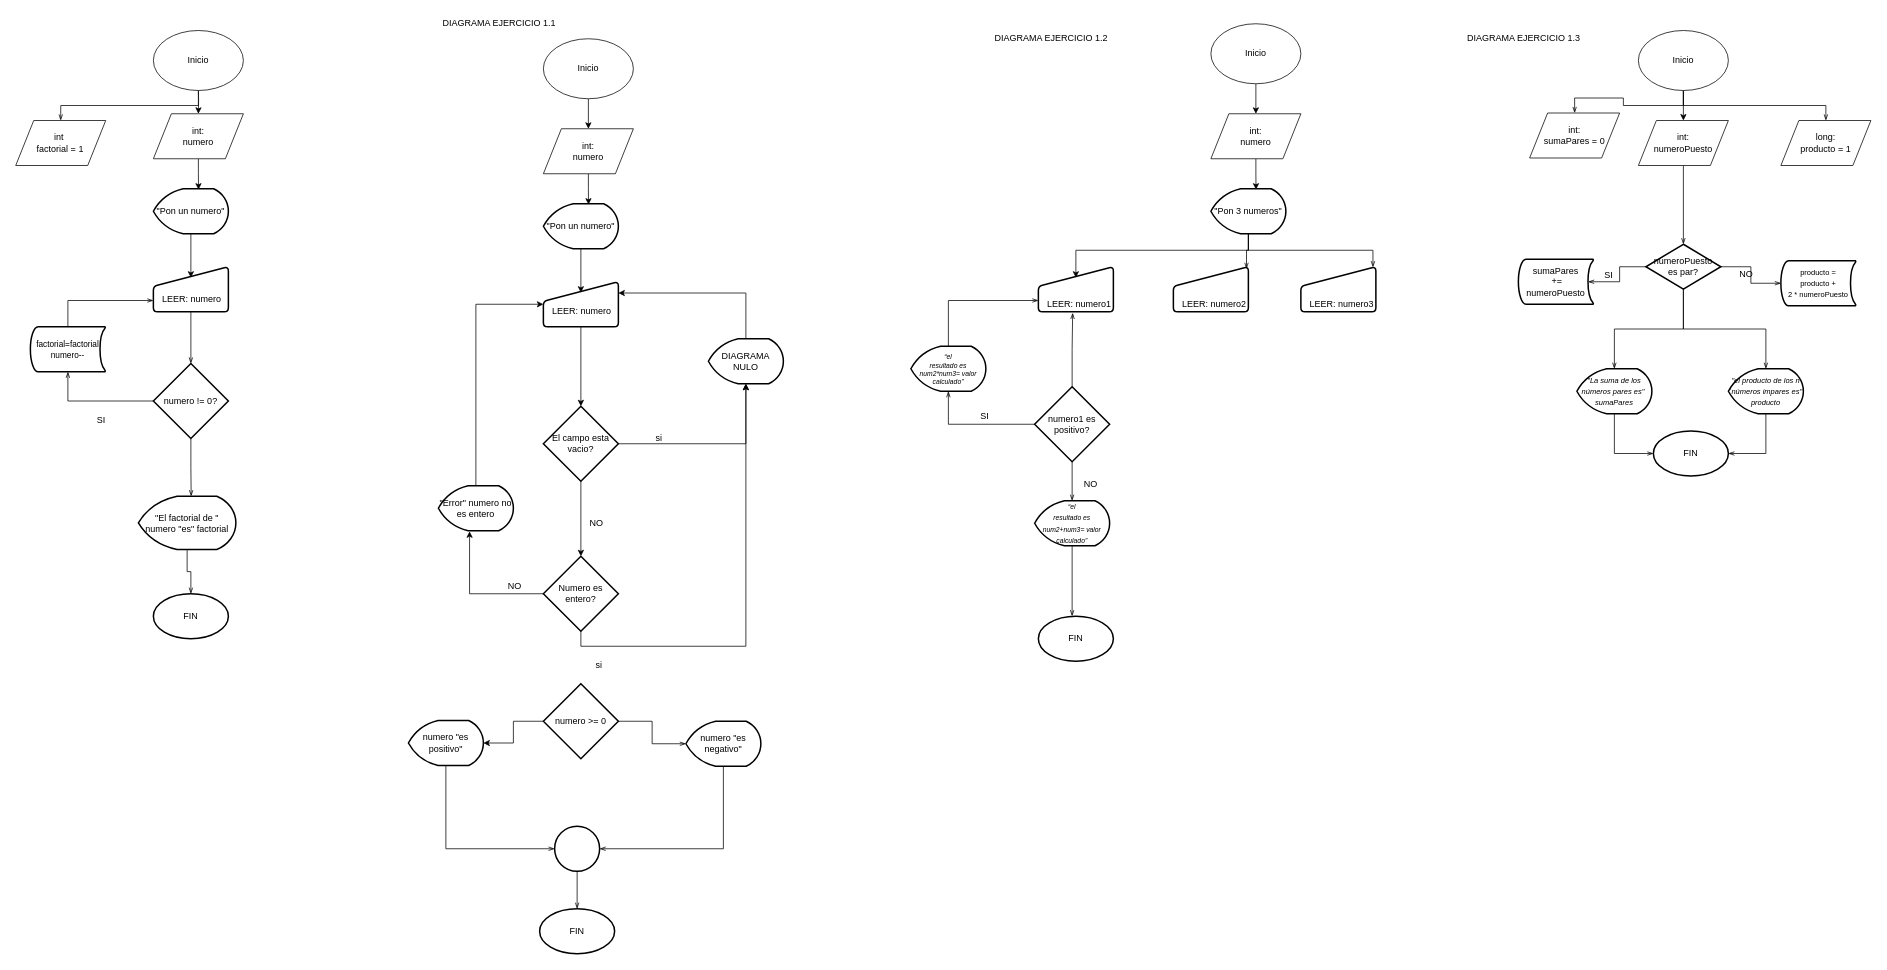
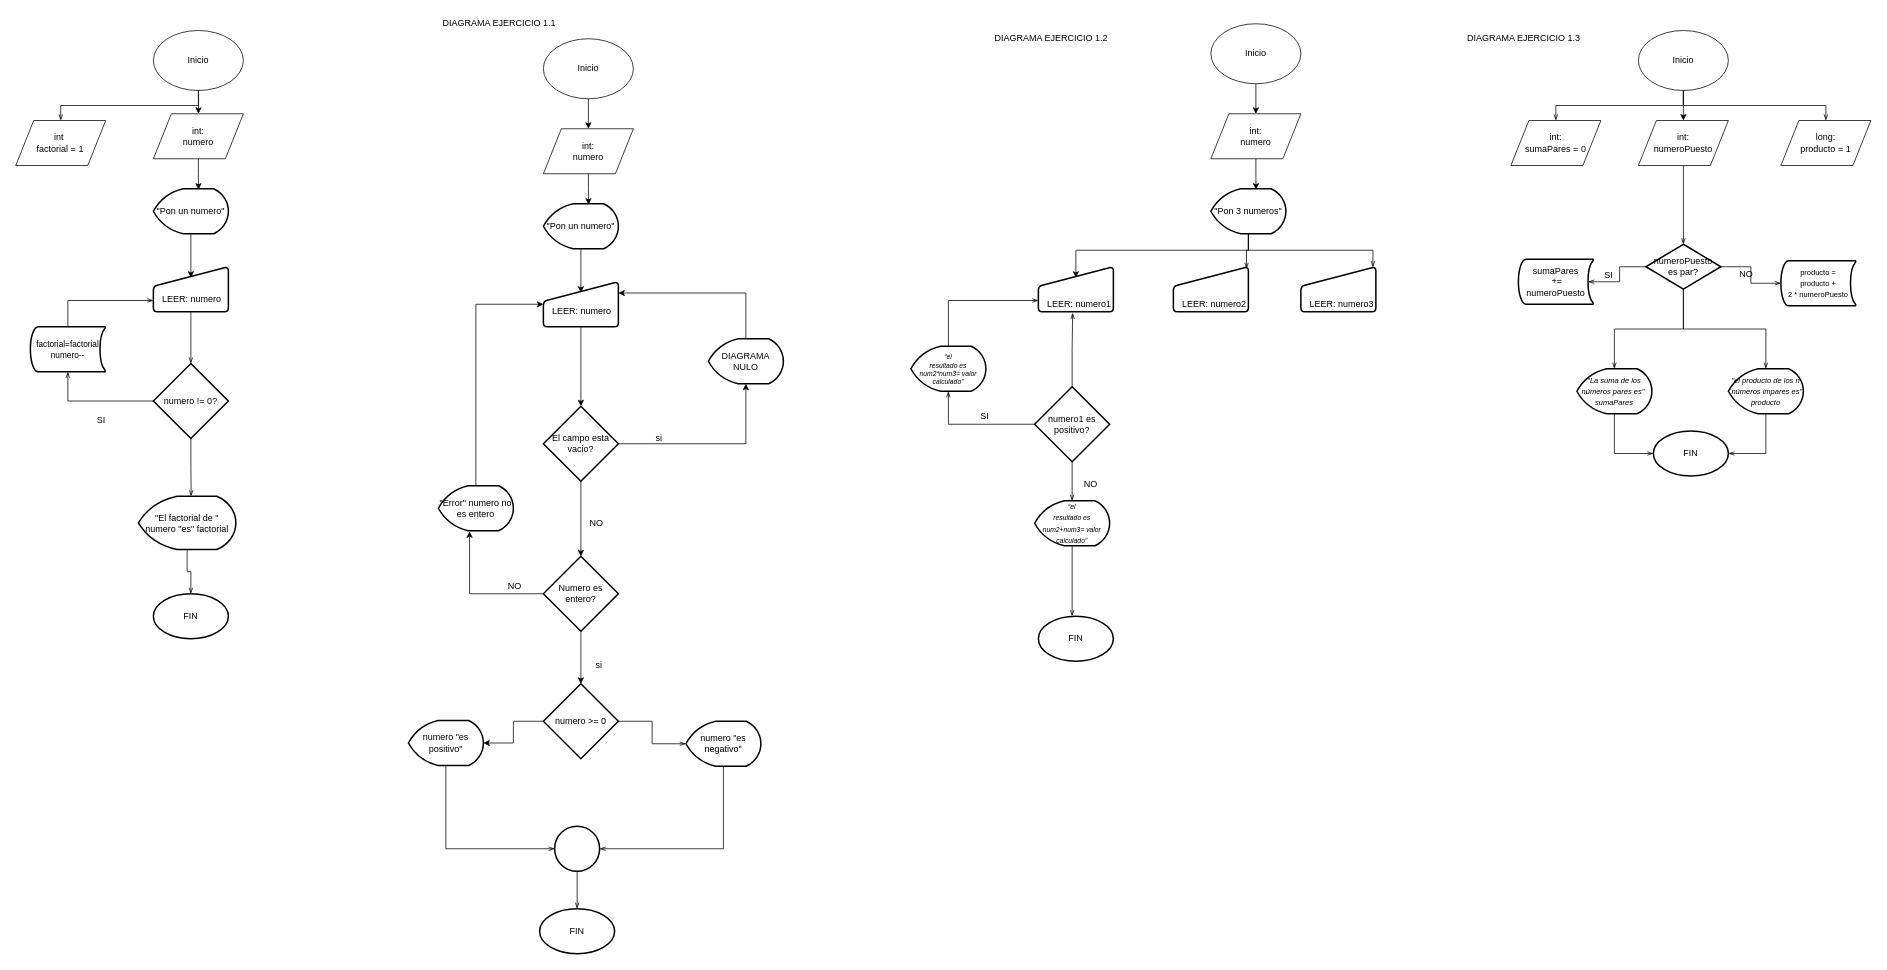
node "int: sumaPares = 0": moved (1575, 135) -> (1556, 143)
edge "Numero es entero?" -> "DIAGRAMA NULO": now "Numero es entero?" -> "numero >= 0"
